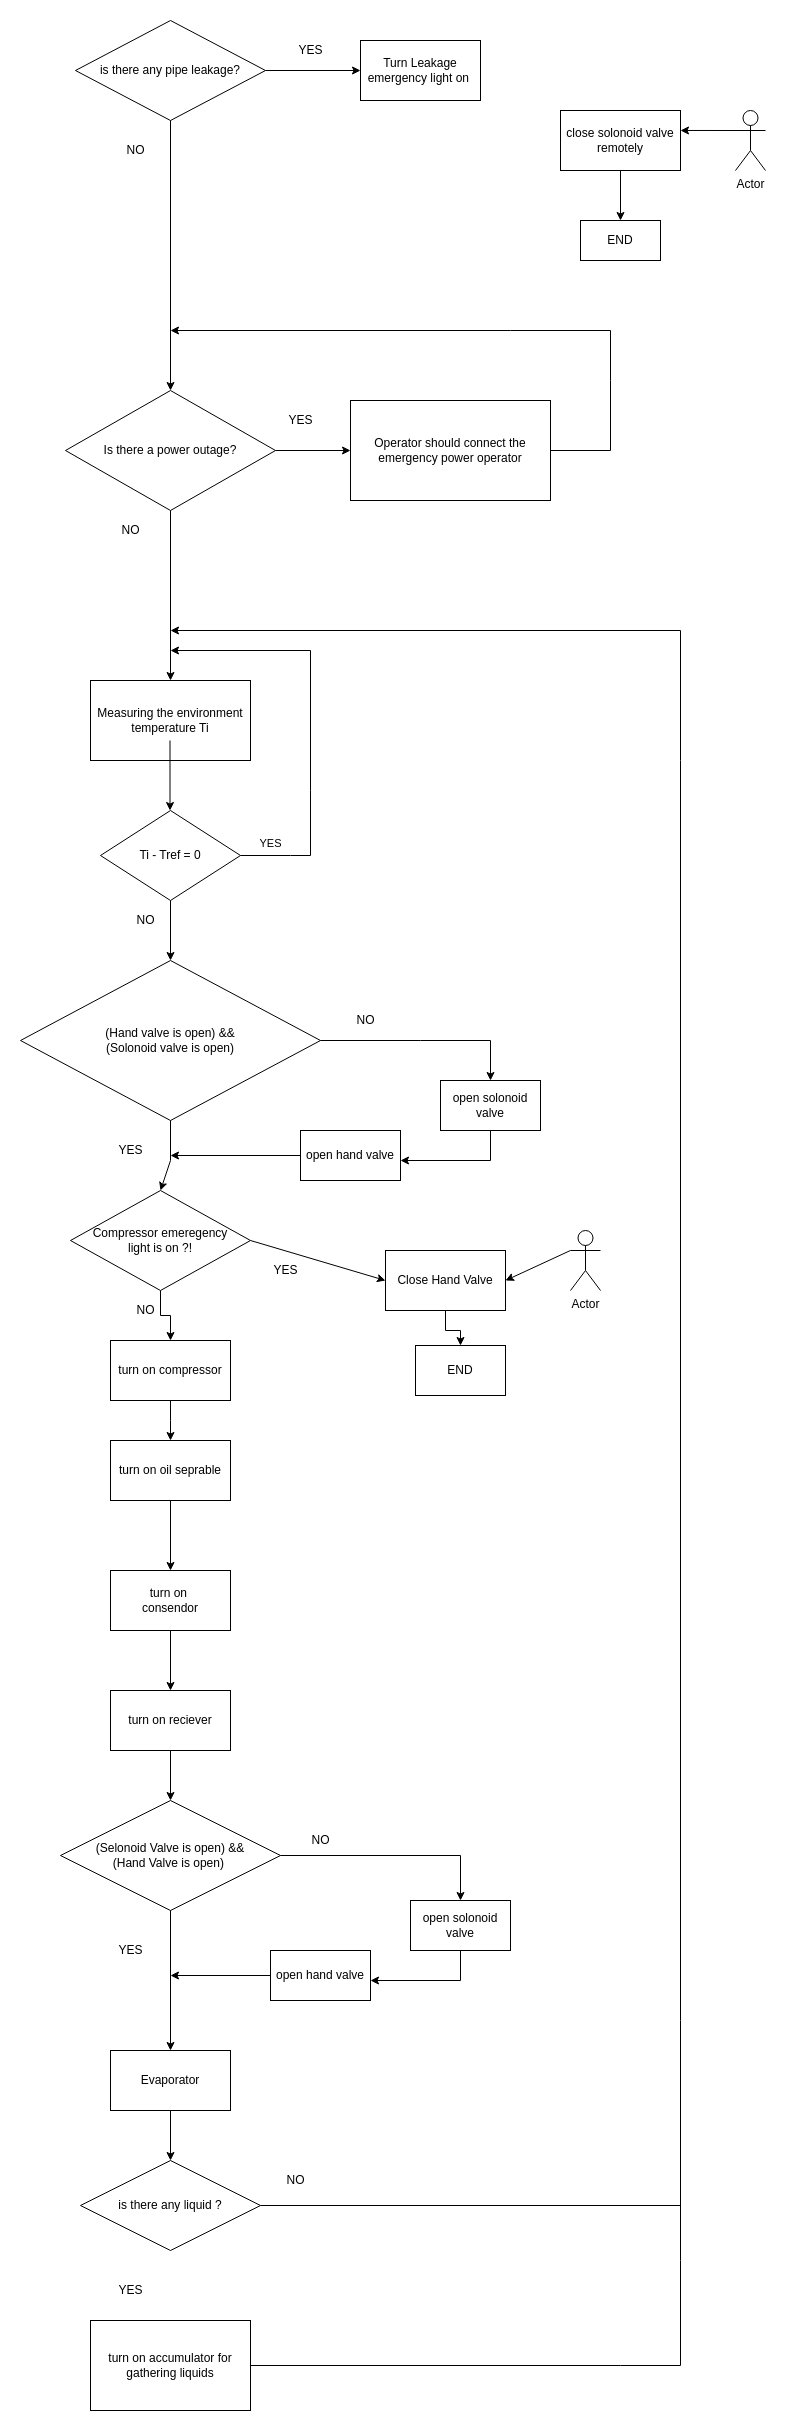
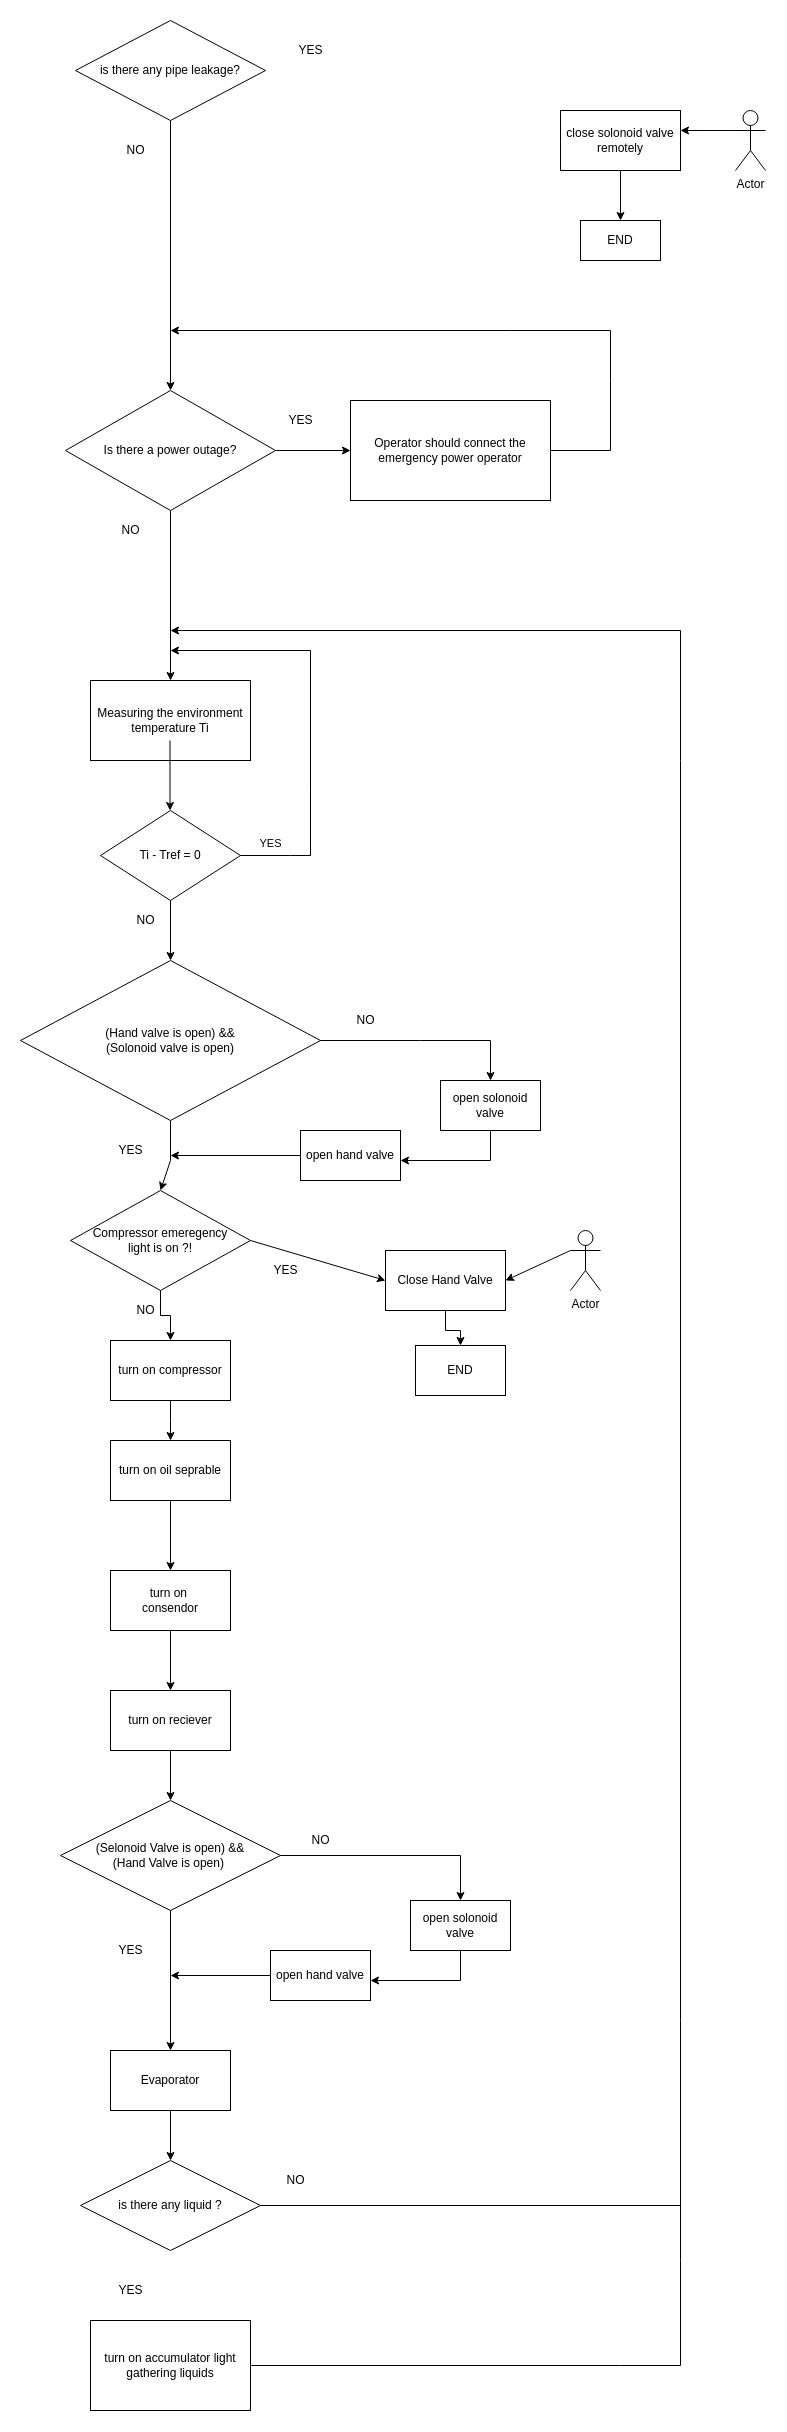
edge "is there any pipe leakage?" -> "Turn Leakage emergency light on": removed
node "Turn Leakage emergency light on": removed
node "turn on accumulator for gathering liquids": label "turn on accumulator for gathering liquids" -> "turn on accumulator light gathering liquids"
